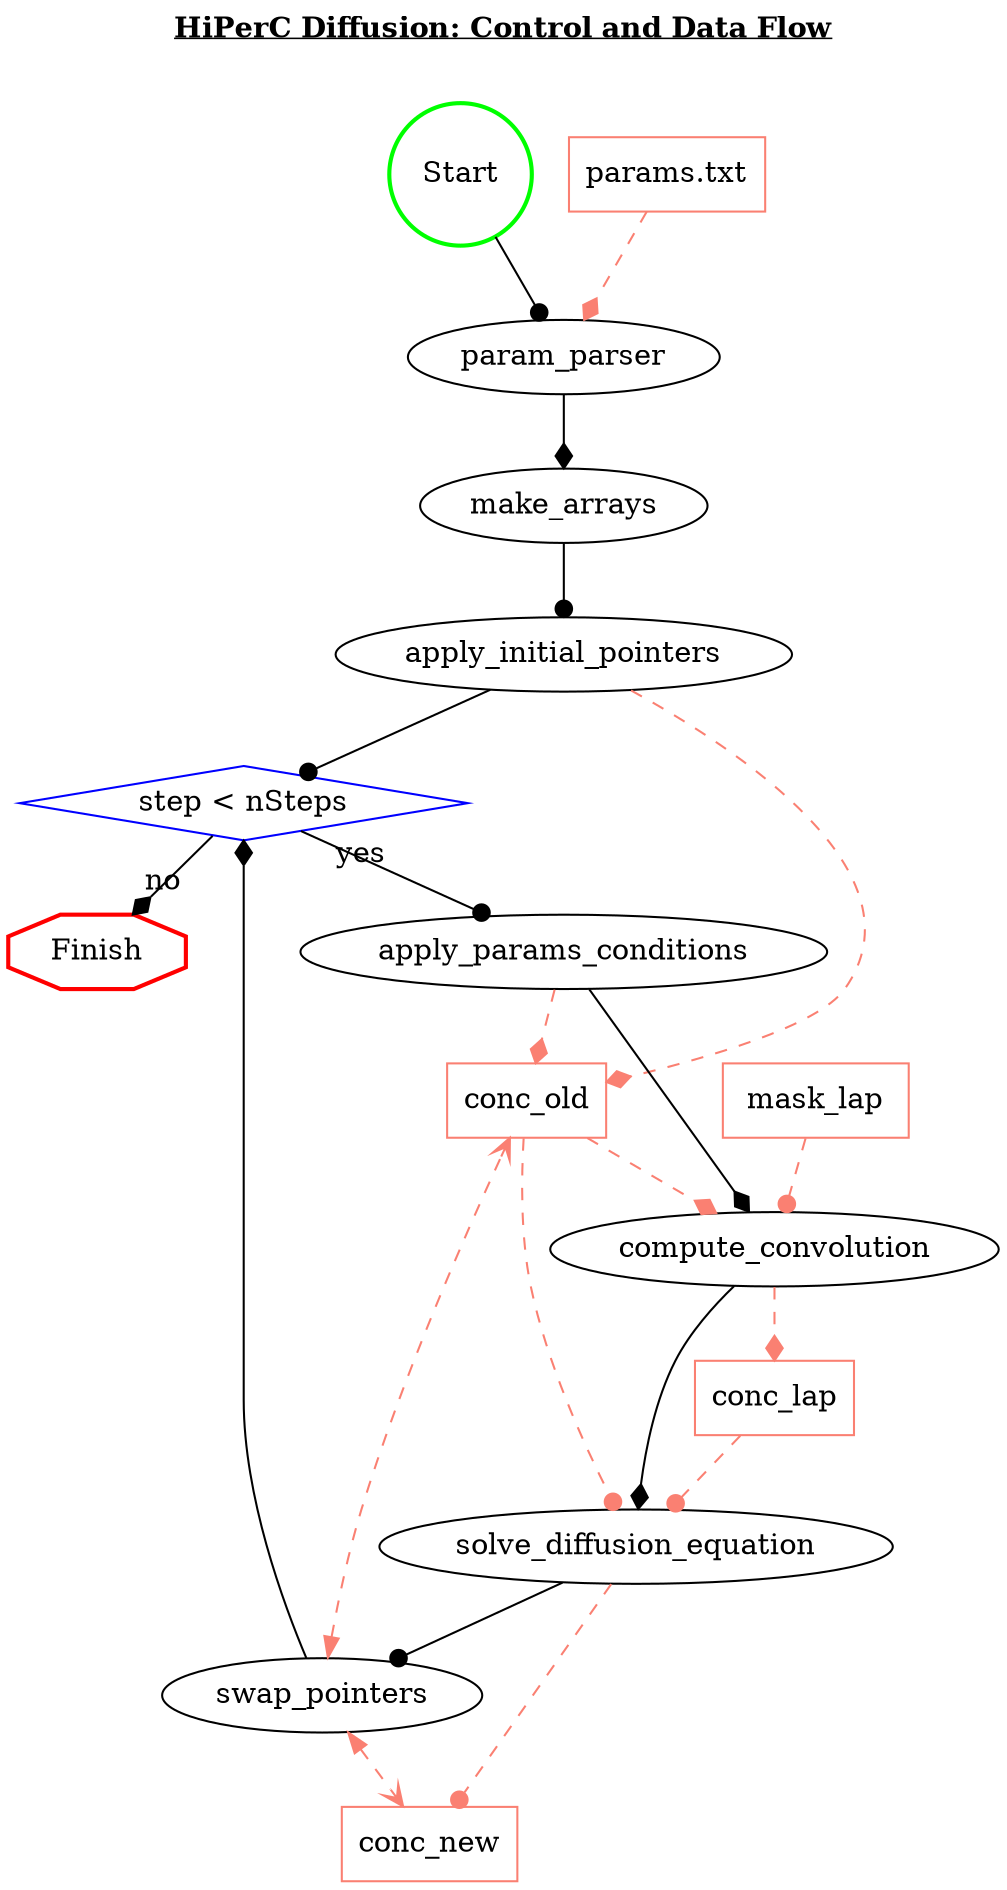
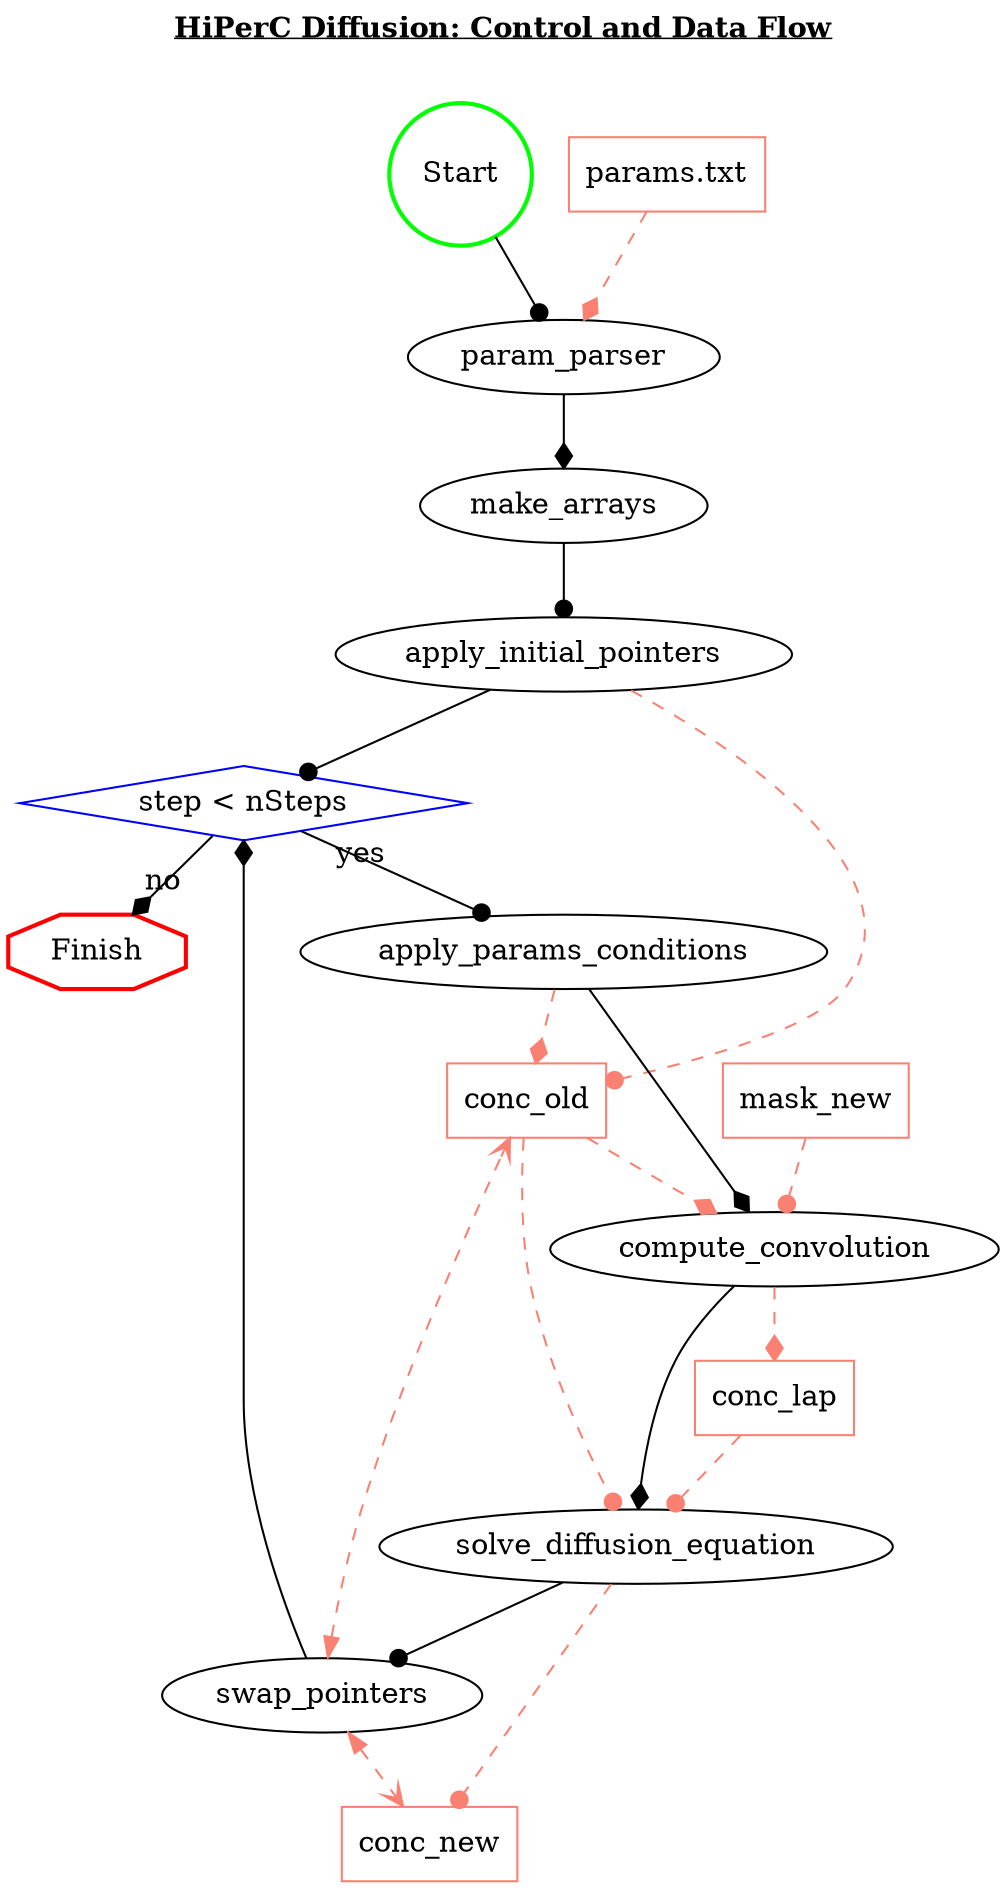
edge "apply_initial_pointers" -> "conc_old": arrowhead diamond -> dot
node "mask_lap": label "mask_lap" -> "mask_new"
